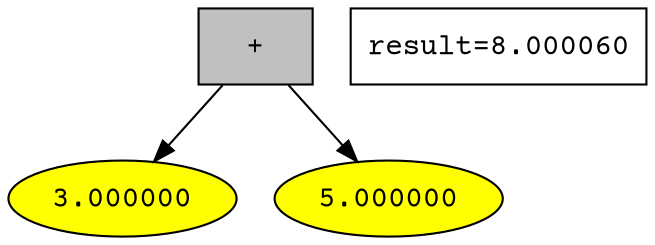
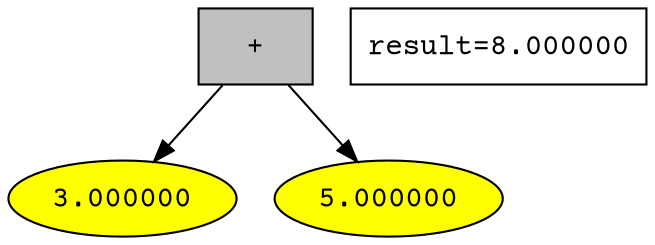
node "result=8.000060": label "result=8.000060" -> "result=8.000000"
